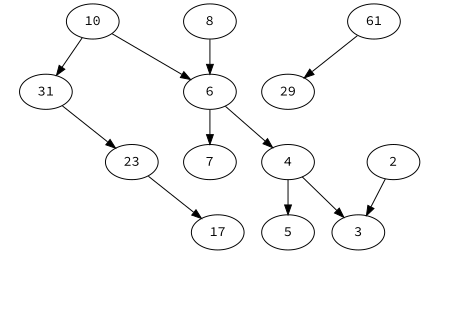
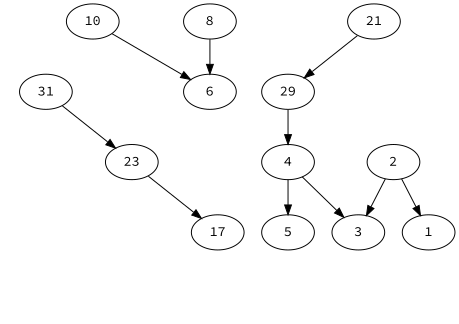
node "61": label "61" -> "21"
edge "10" -> "31": removed
edge "6" -> "4": now "29" -> "4"
node "7": removed
node "1": added
